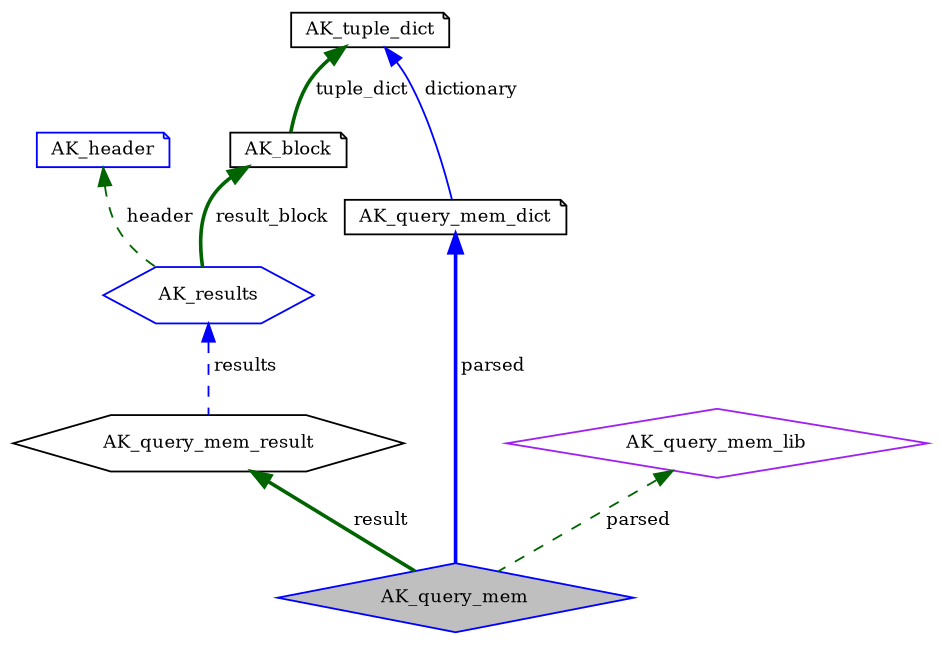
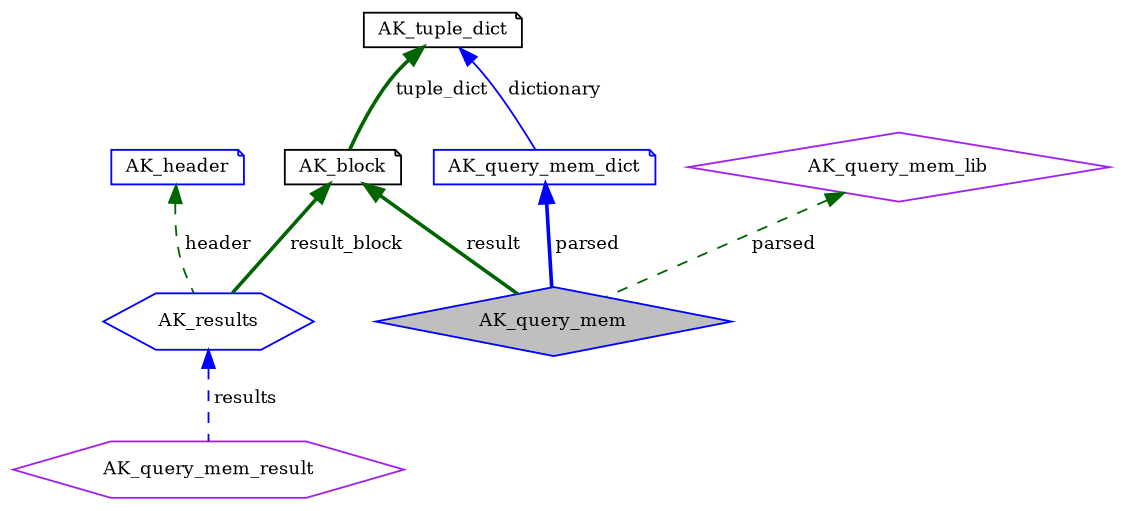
node "AK_query_mem_dict": color black -> blue
node "AK_query_mem_result": color black -> purple
edge "AK_query_mem" -> "AK_query_mem_result": now "AK_query_mem" -> "AK_block"
